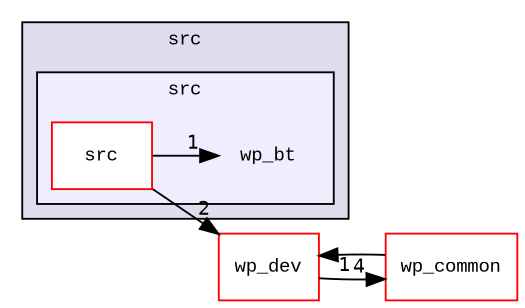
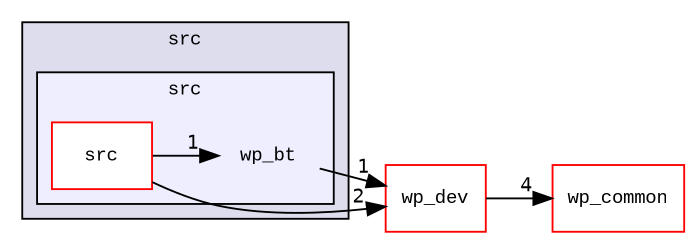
edge "wp_common" -> "wp_dev": now "wp_bt" -> "wp_dev"
